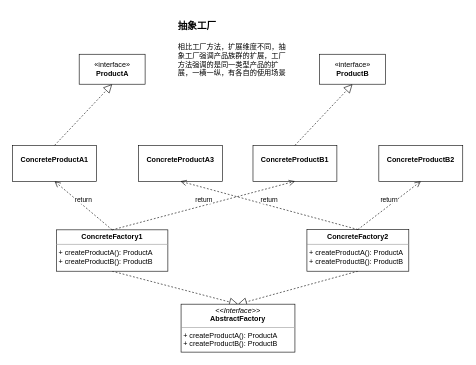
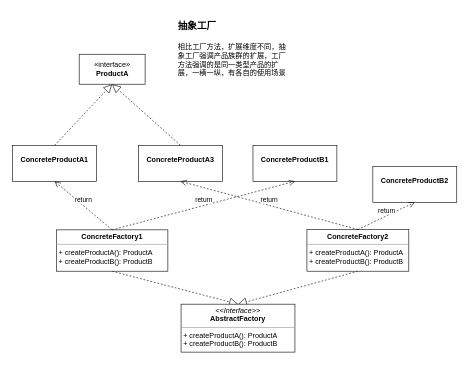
node "«interface» ProductB": removed
edge "ConcreteProductA3" -> "«interface» ProductA": added
edge "ConcreteProductB1" -> "«interface» ProductB": removed
node "ConcreteProductB2": moved (421, 164) -> (415, 185)
